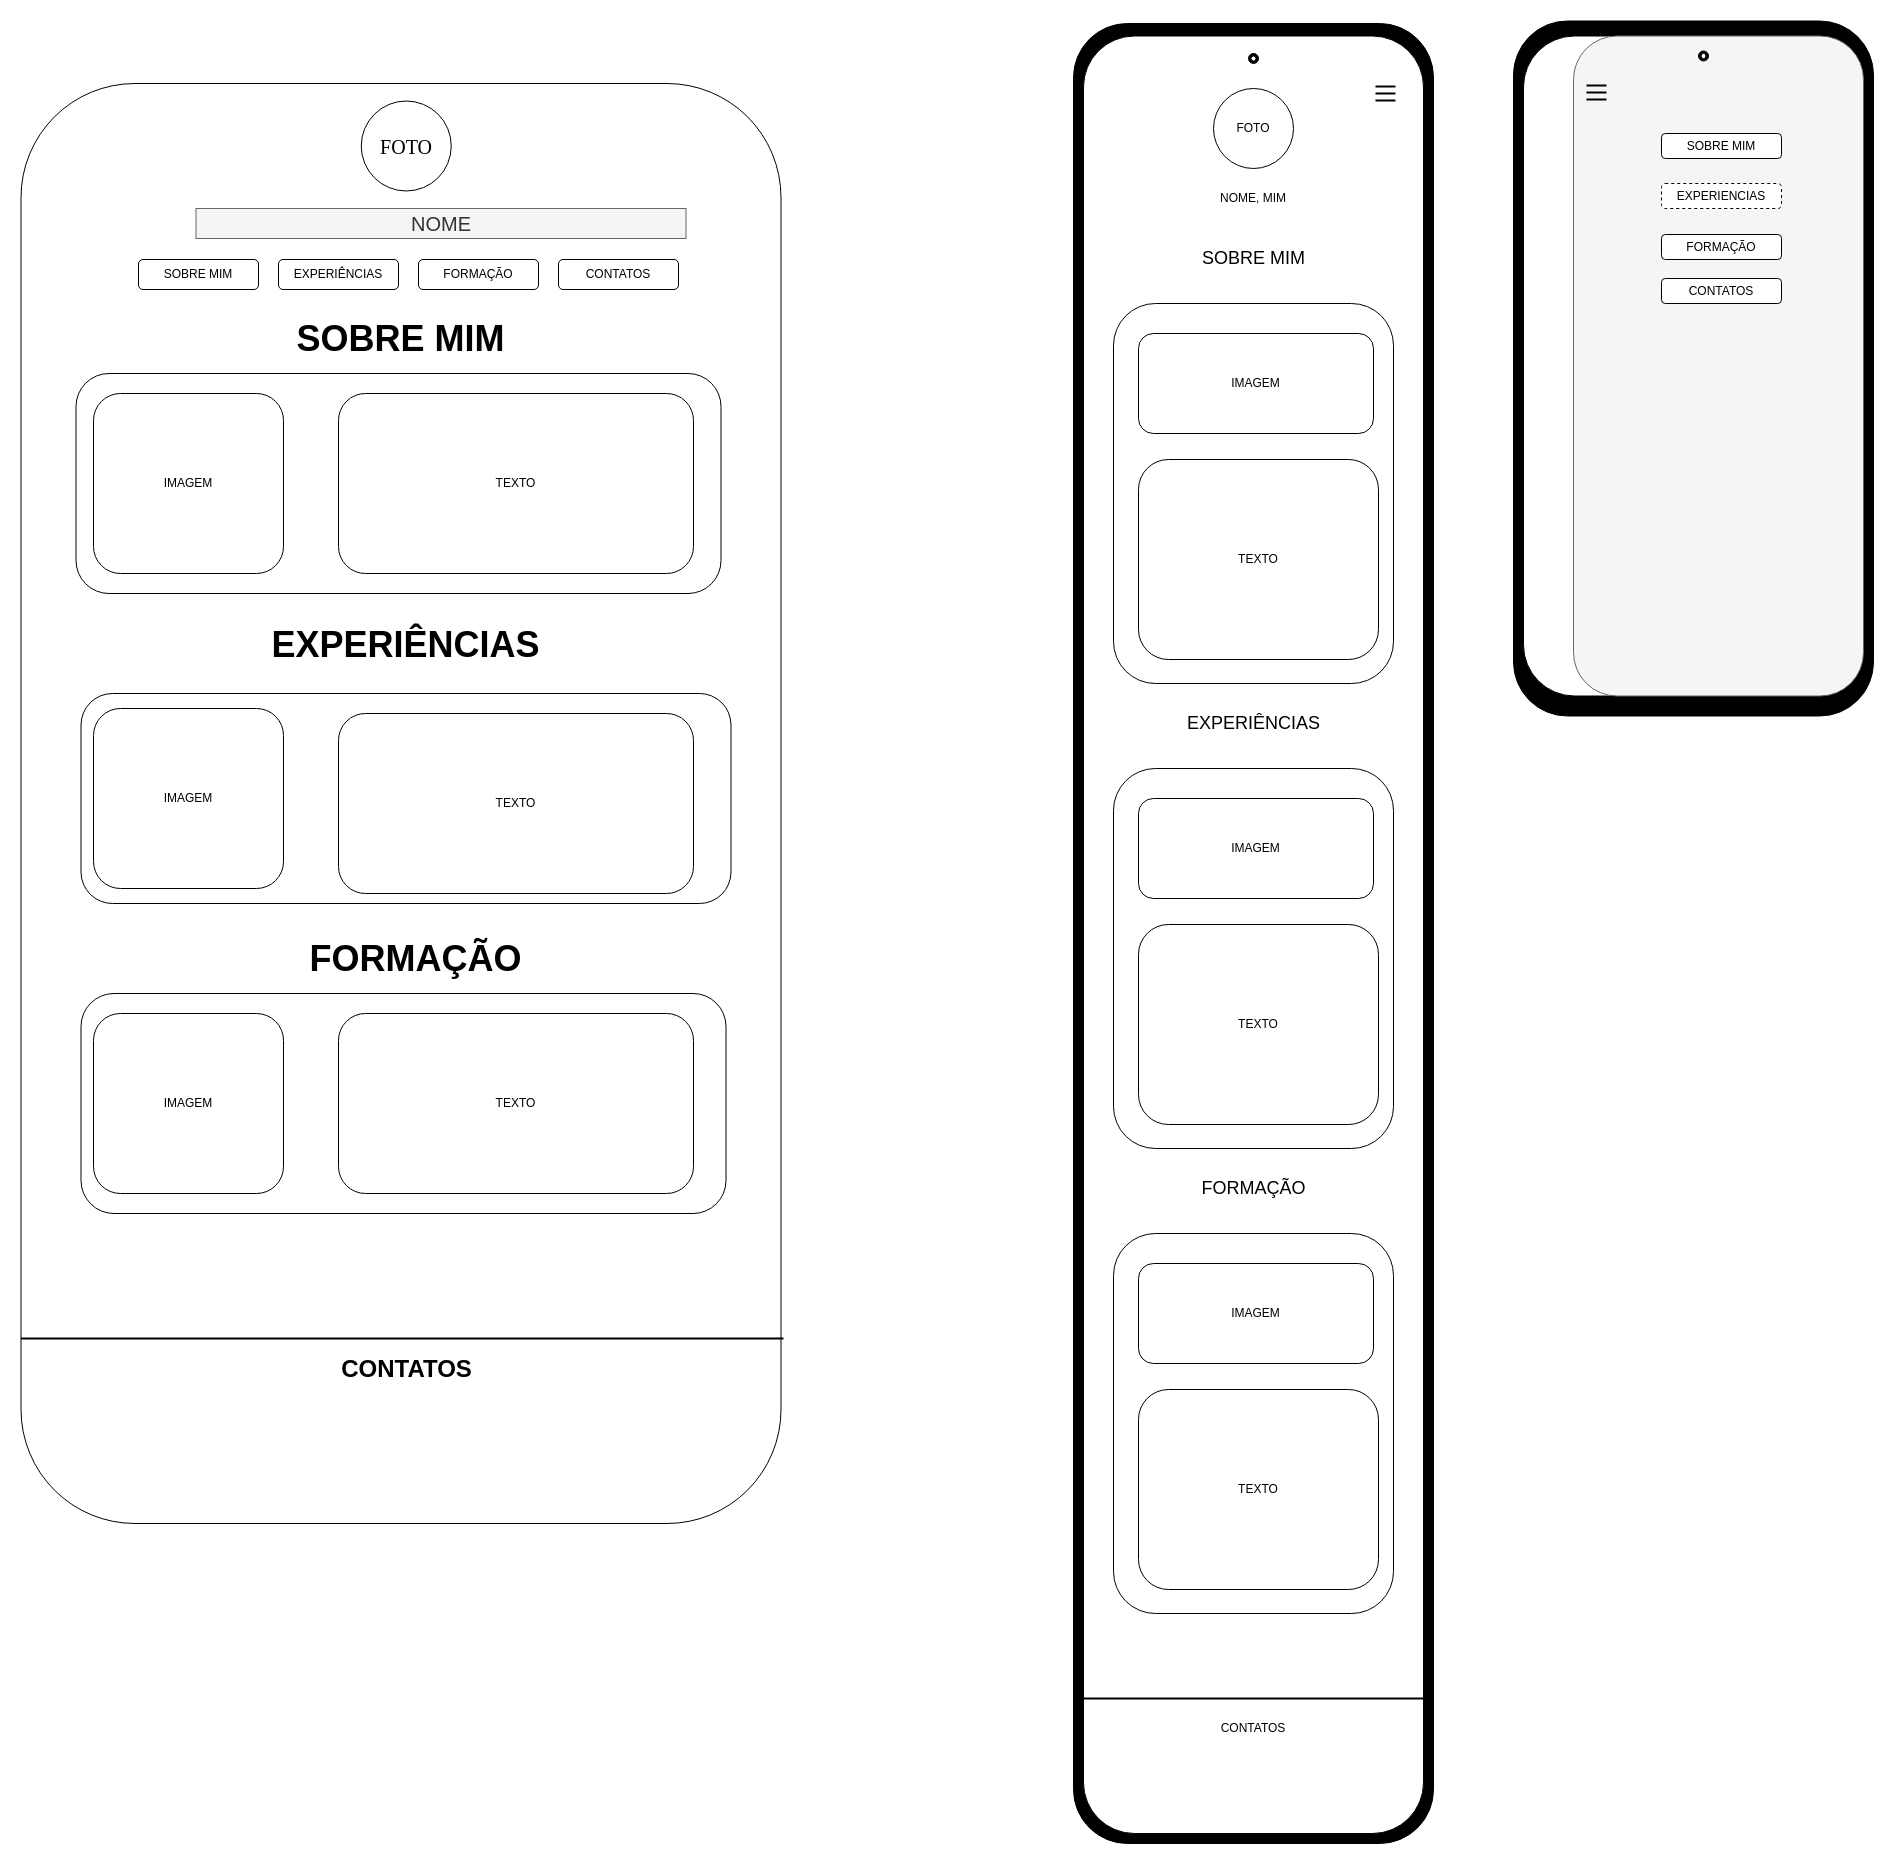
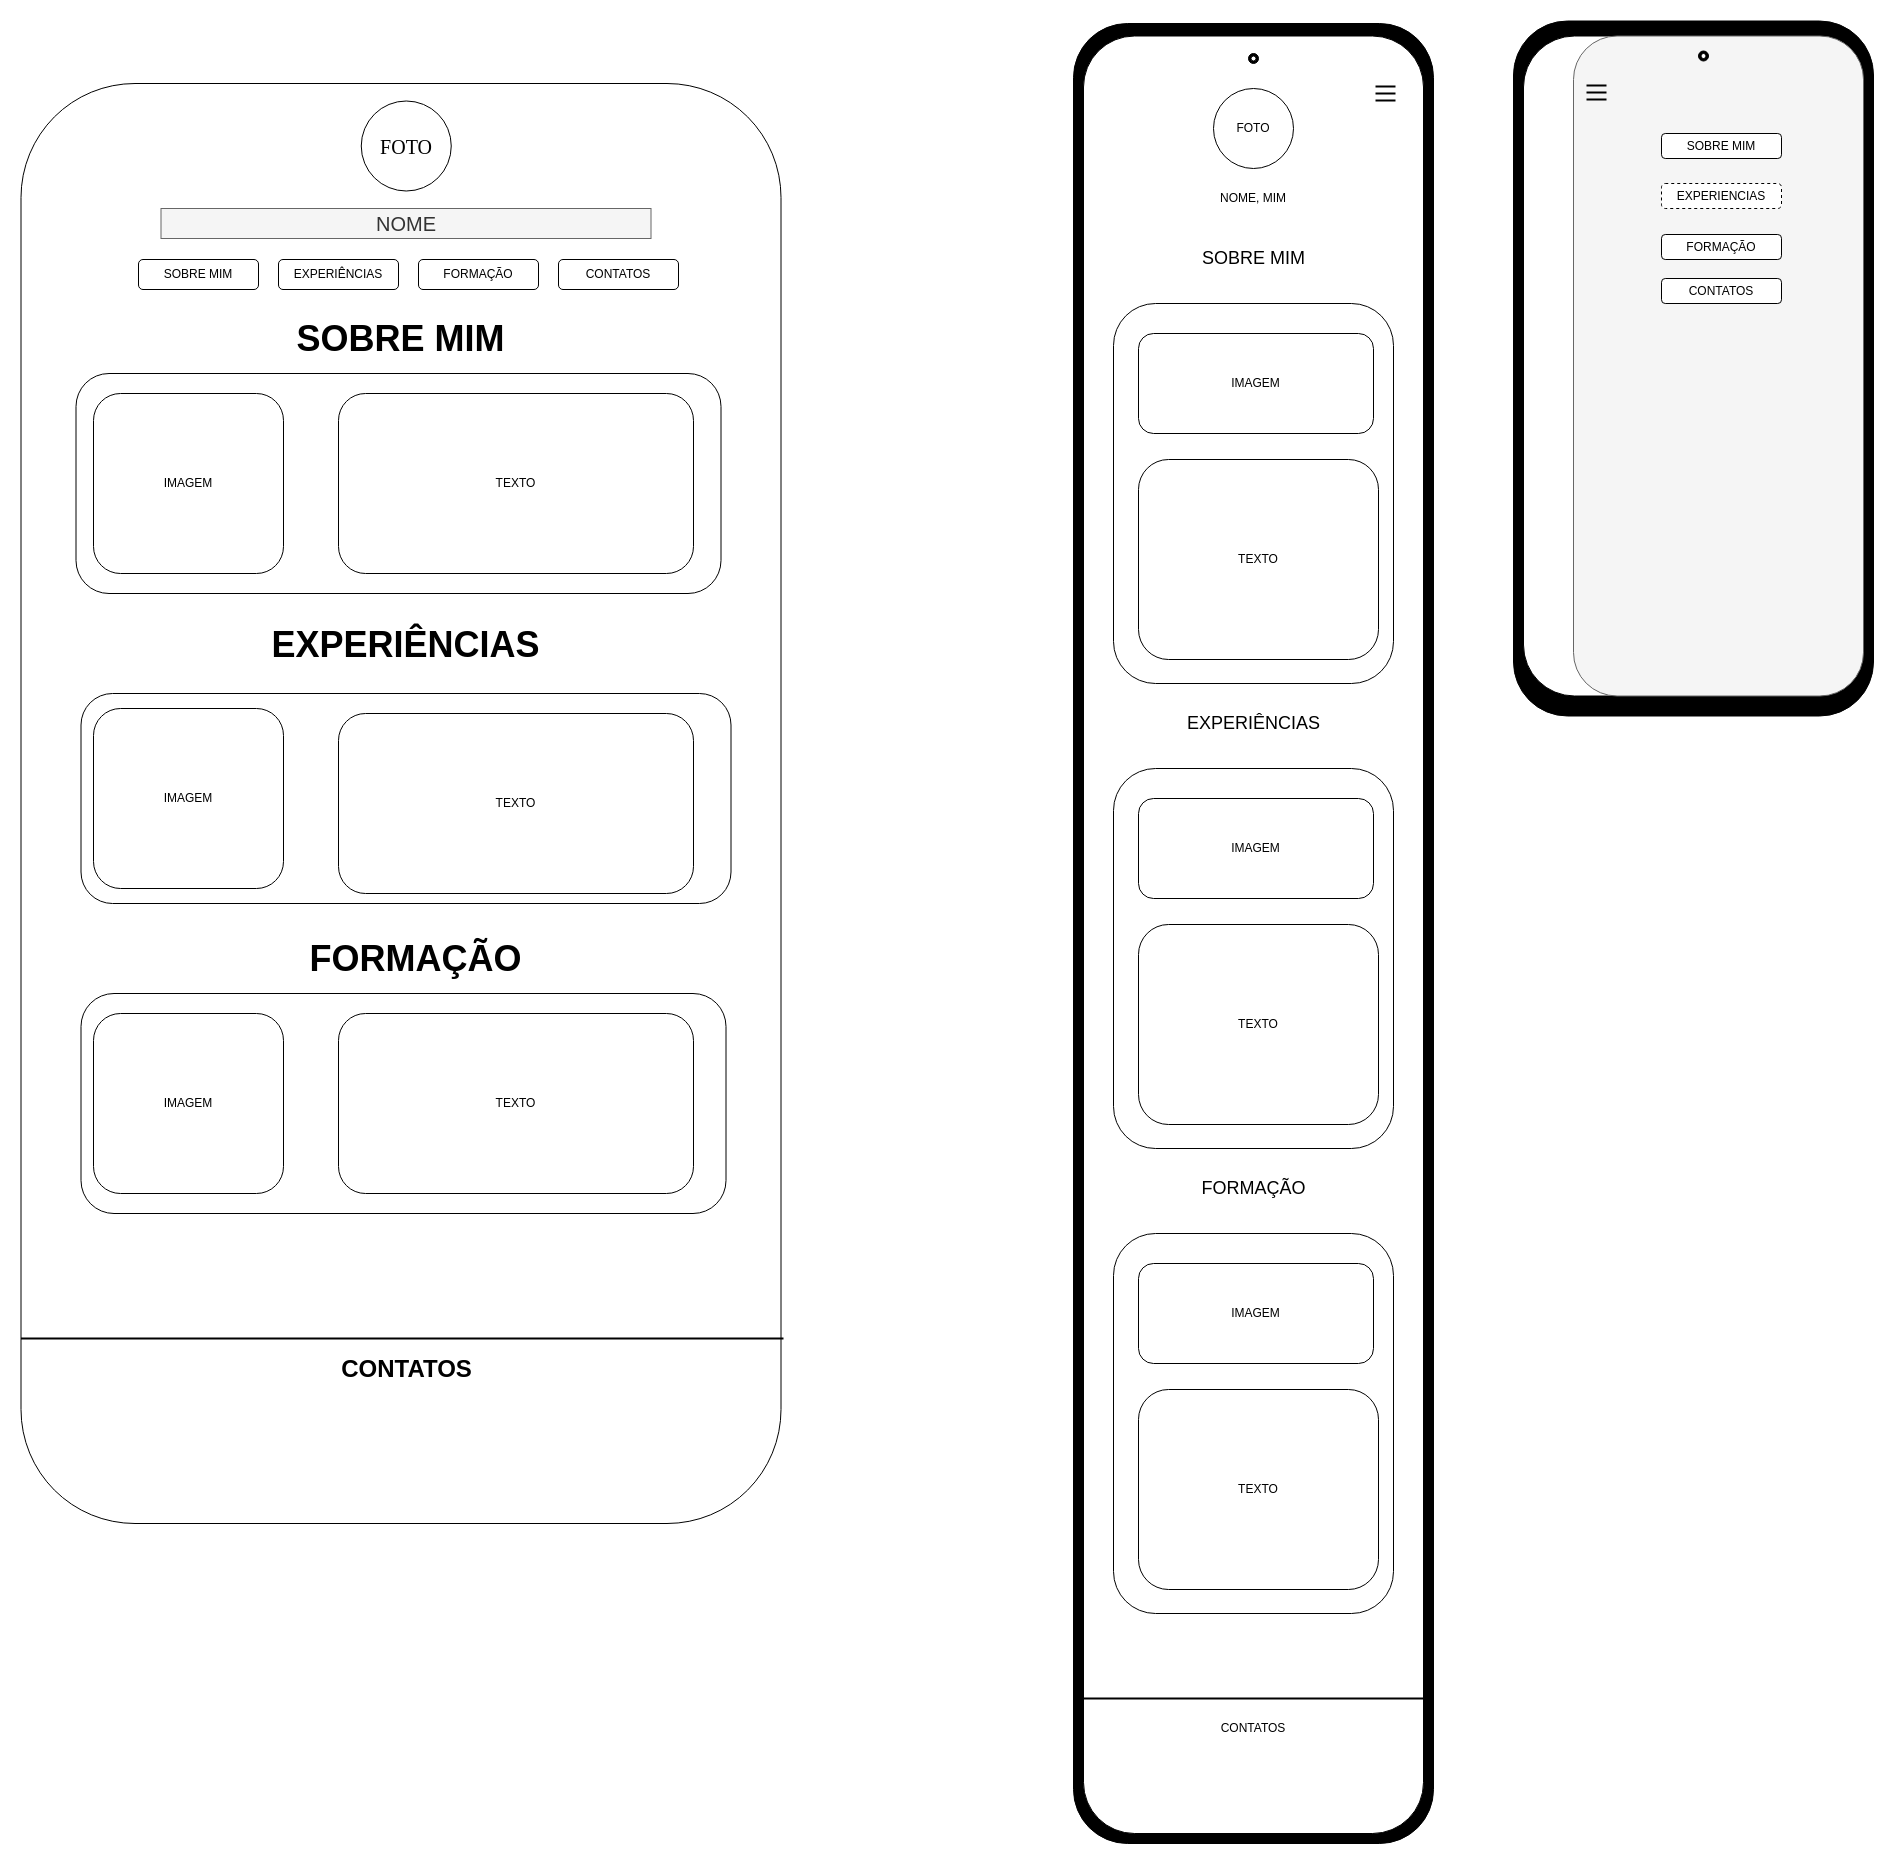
node "NOME": moved (441, 224) -> (406, 224)
